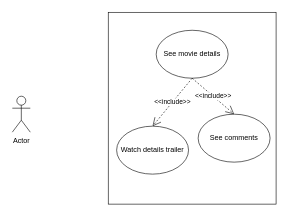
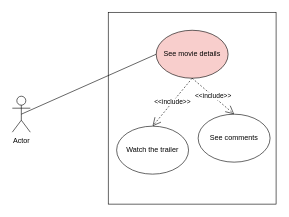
node "See movie details": fillcolor #ffffff -> #f8cecc
edge "See movie details" -- "Actor": added
node "Watch details trailer": label "Watch details trailer" -> "Watch the trailer"
